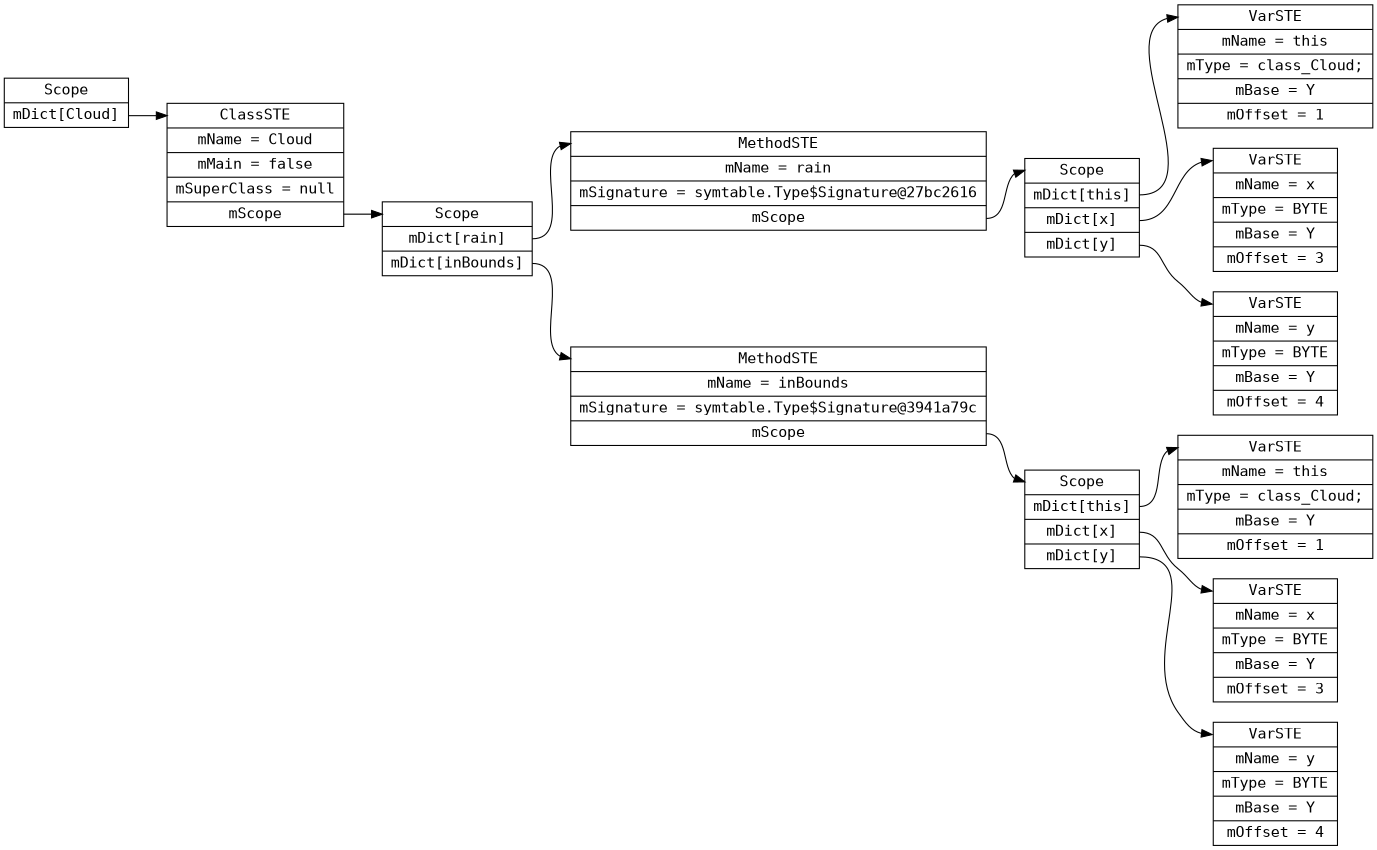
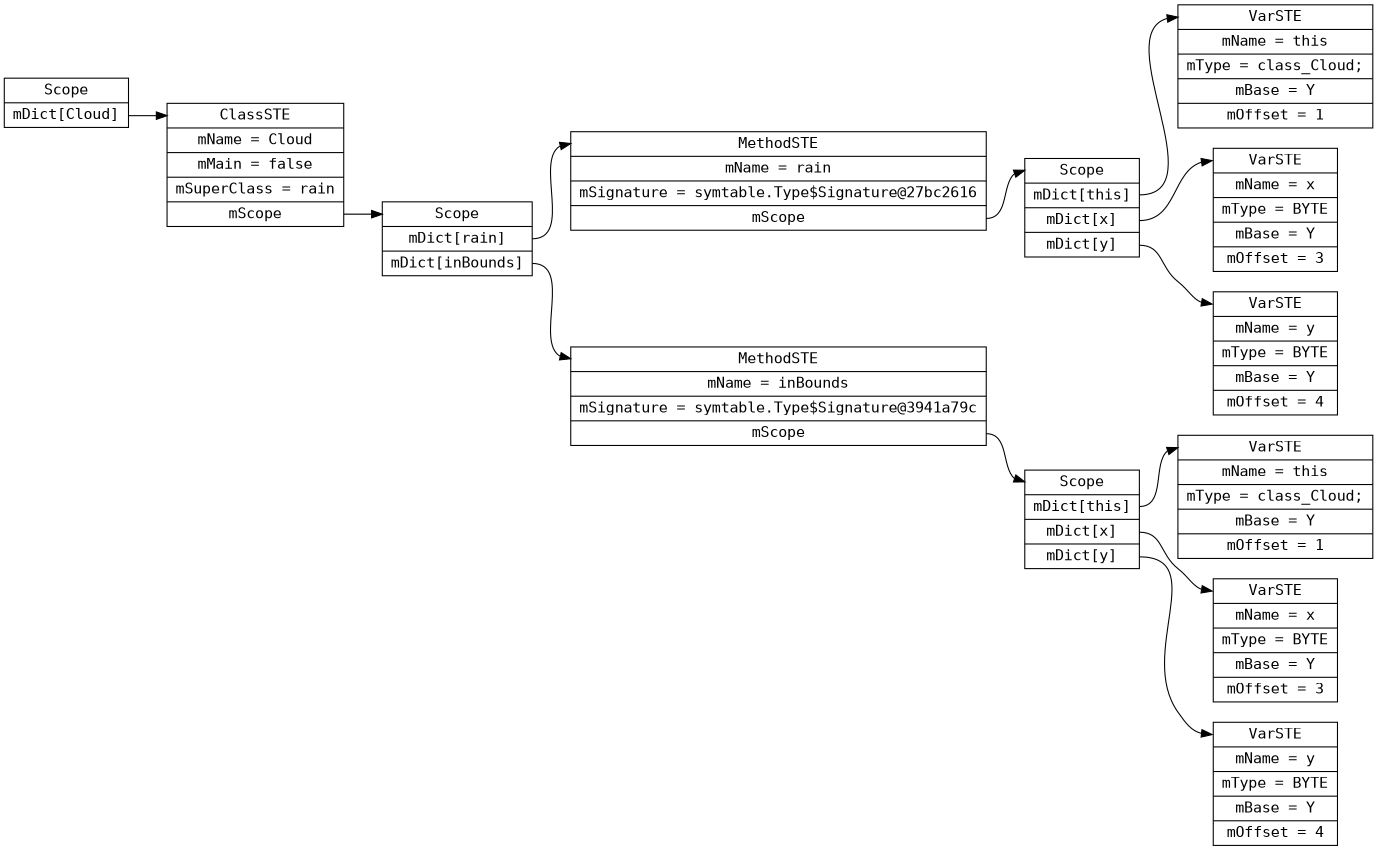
node "ClassSTE": text "mSuperClass = null" -> "mSuperClass = rain"
